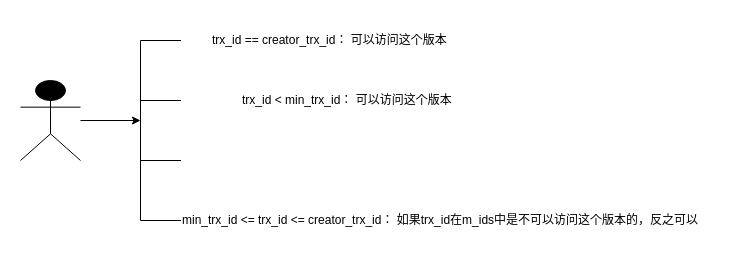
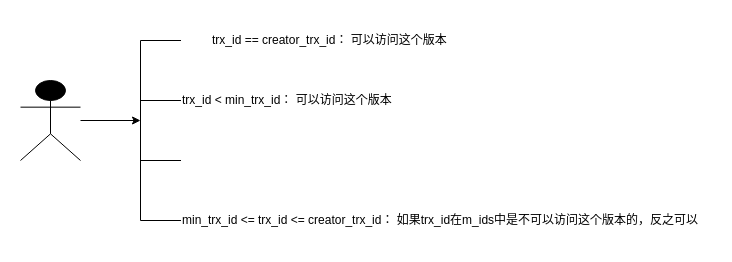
node "trx_id < min_trx_id： 可以访问这个版本": moved (371, 101) -> (311, 101)
